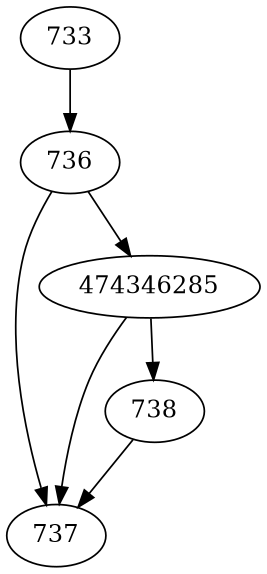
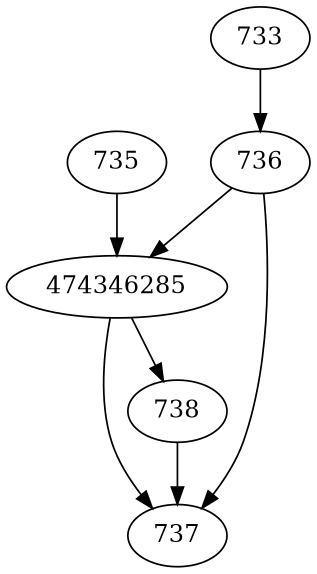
node "735": added
